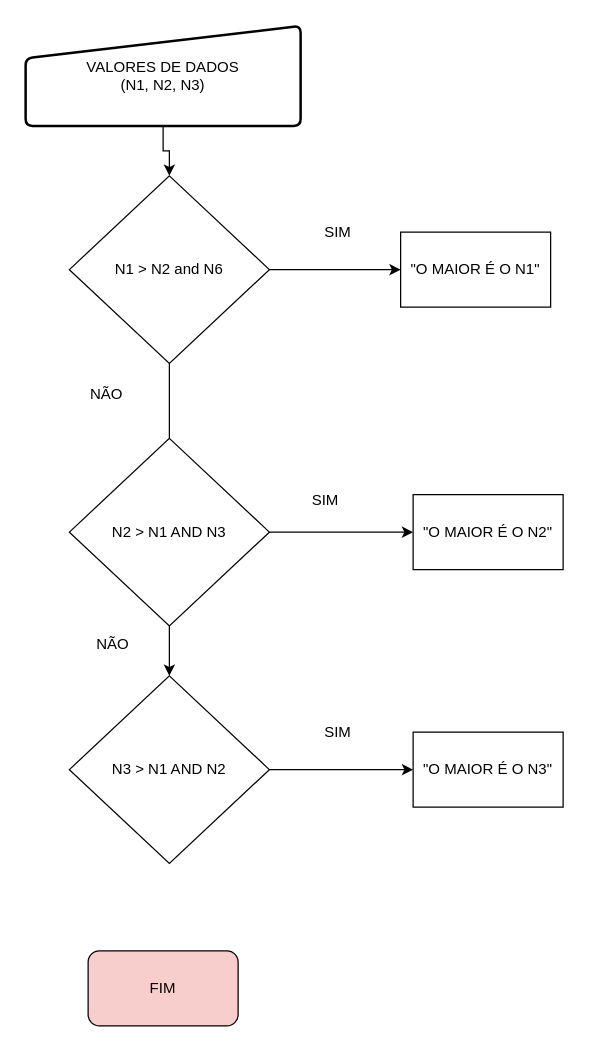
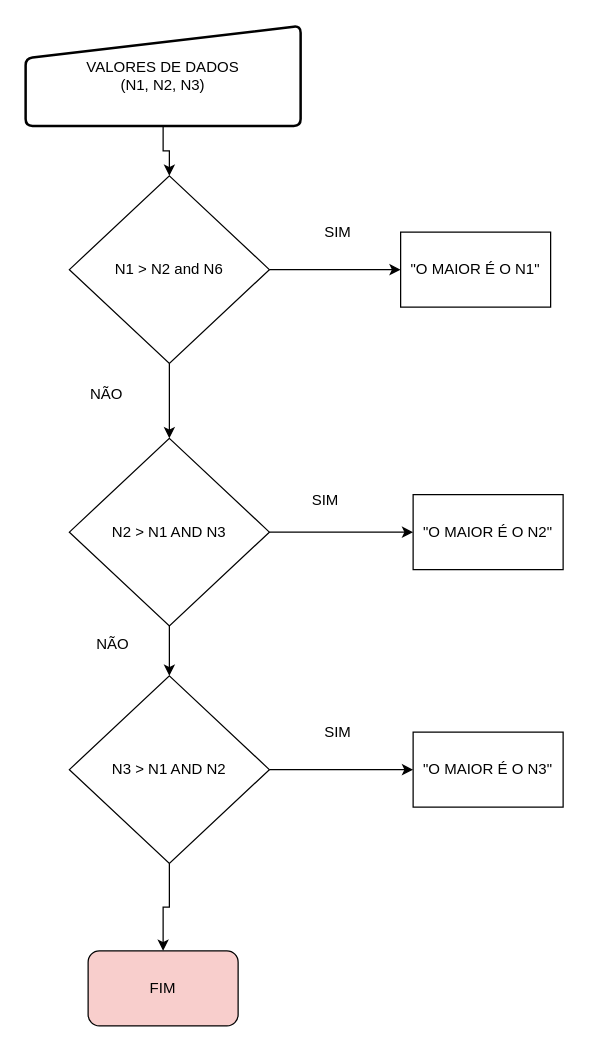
edge "N1 > N2 and N6" -- "N2 > N1 AND N3": arrowhead none -> classic
edge "N3 > N1 AND N2" -> "FIM": added
